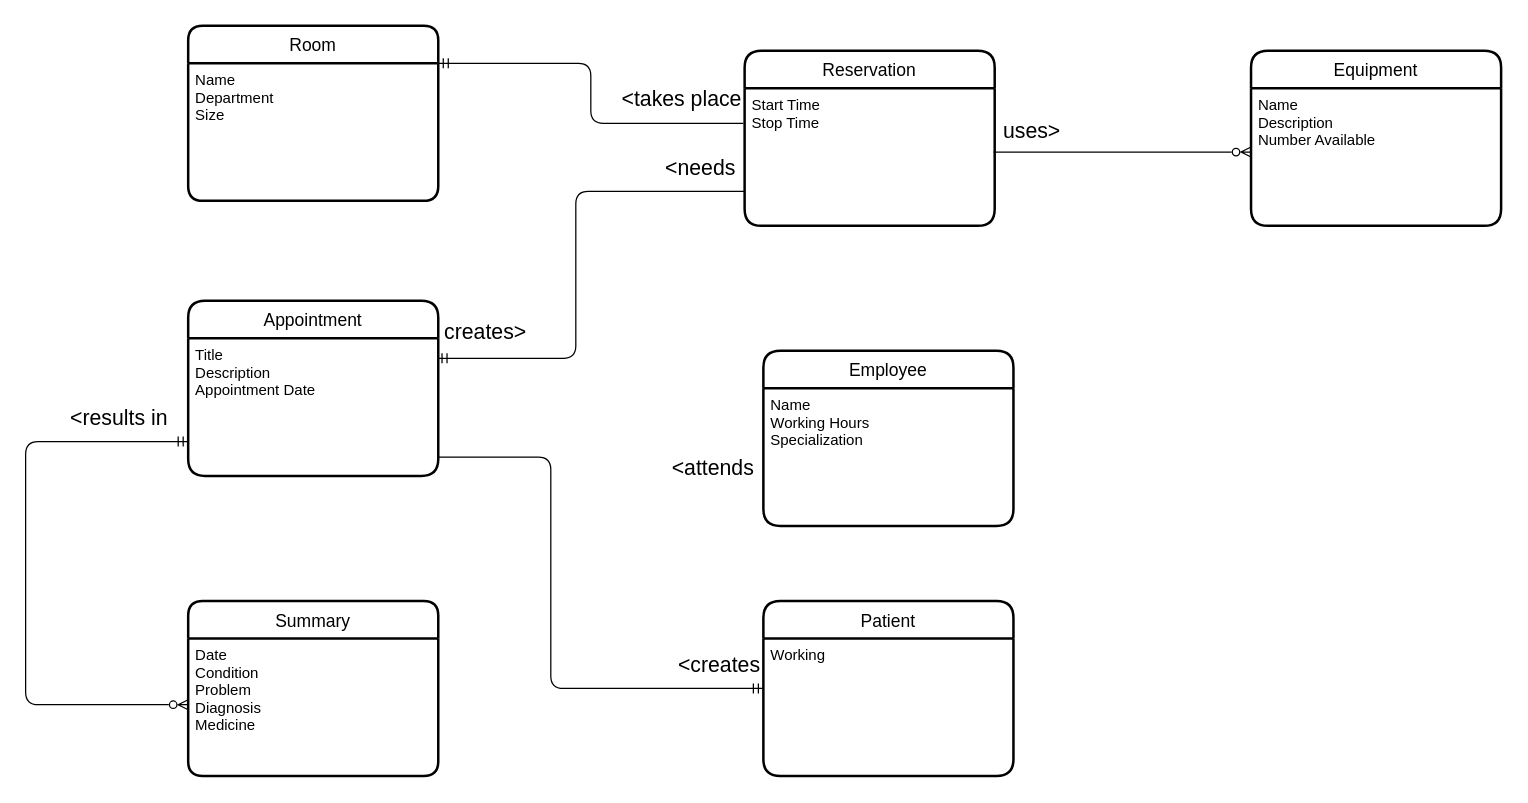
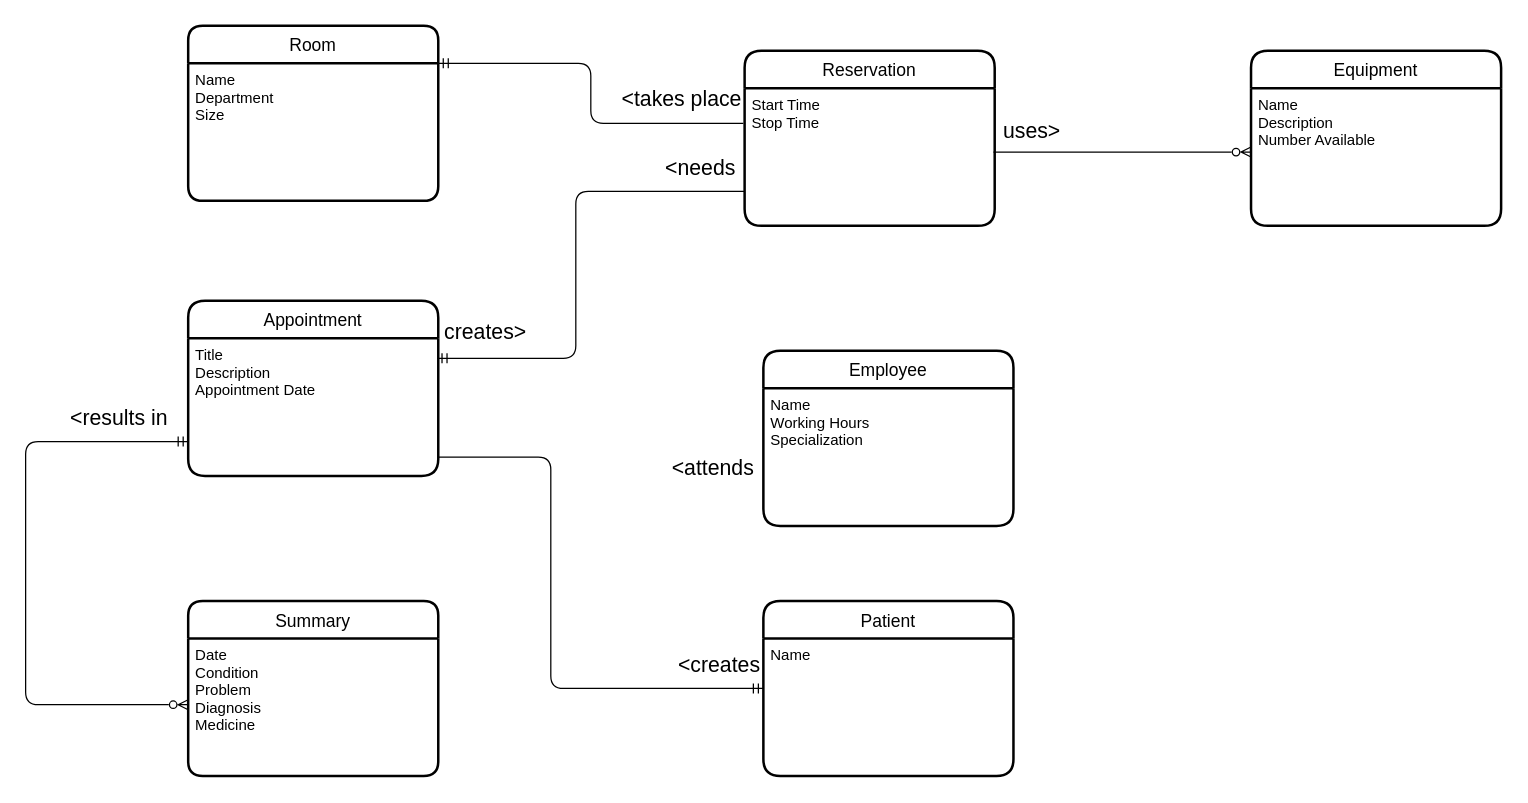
node "Working": label "Working" -> "Name"
